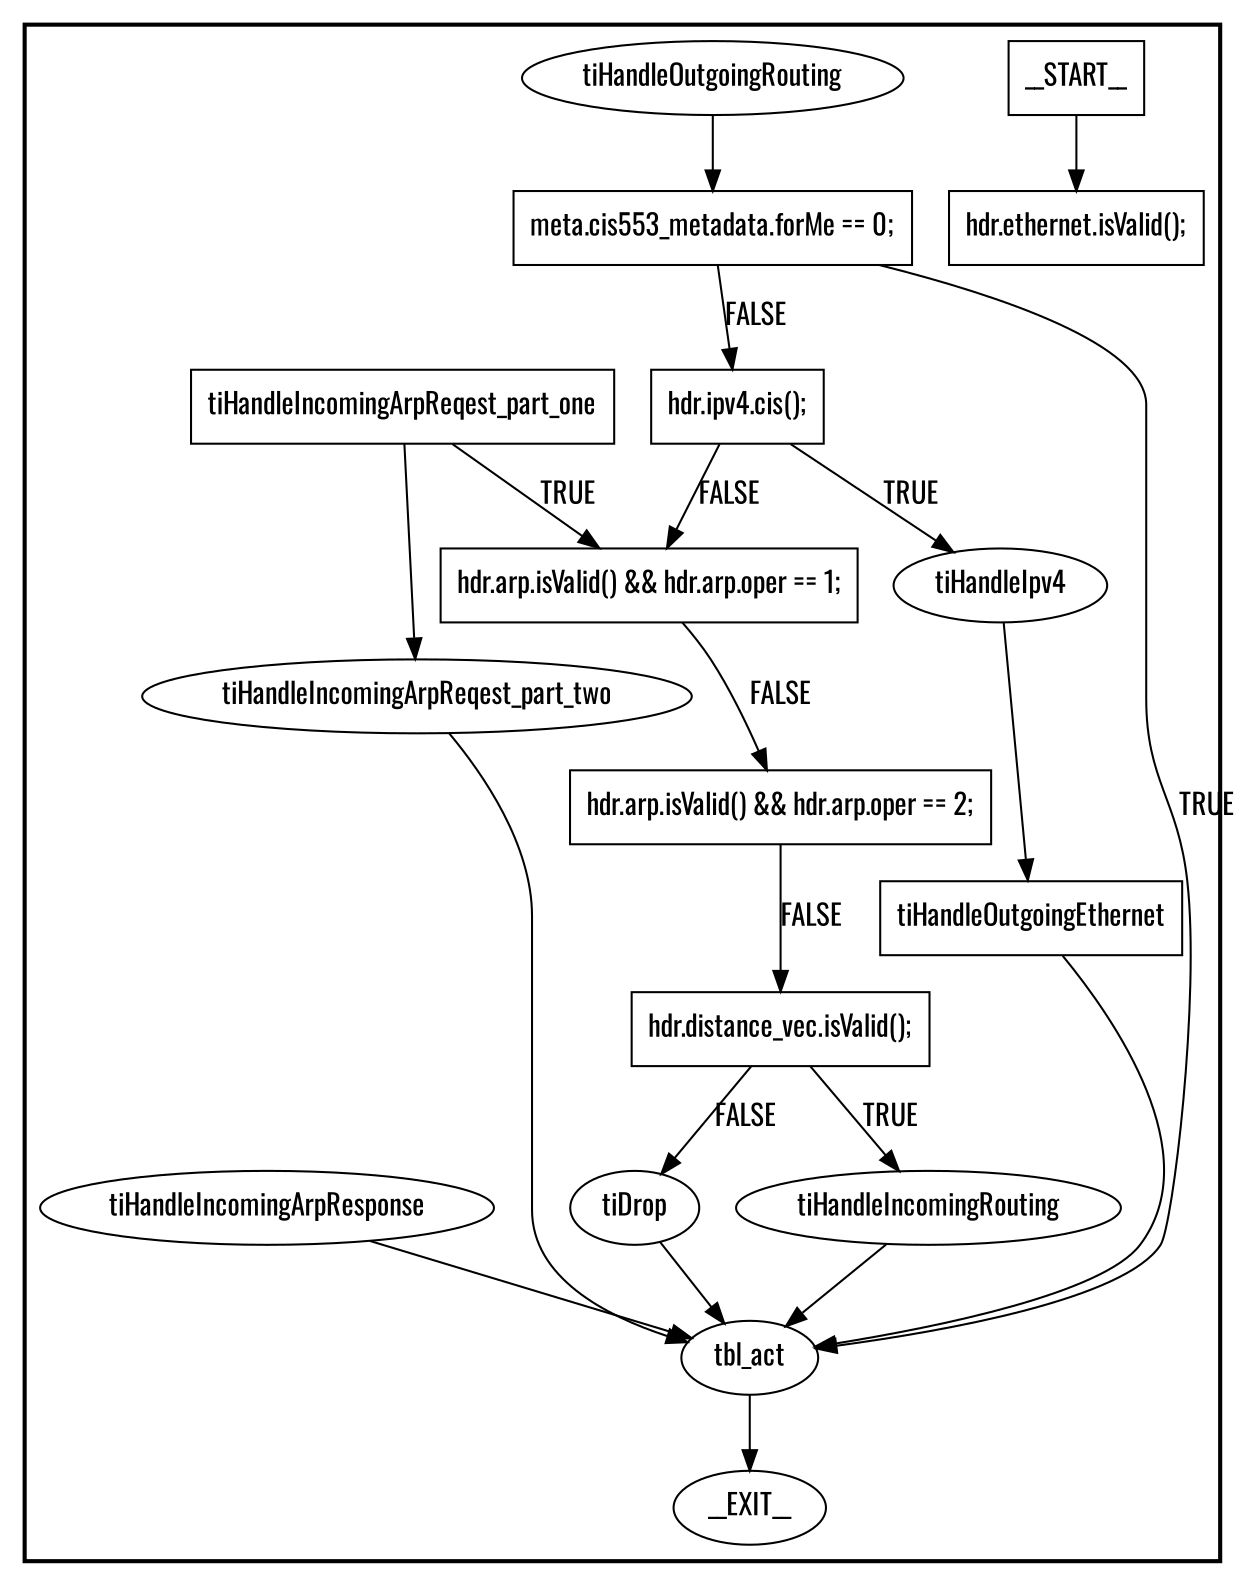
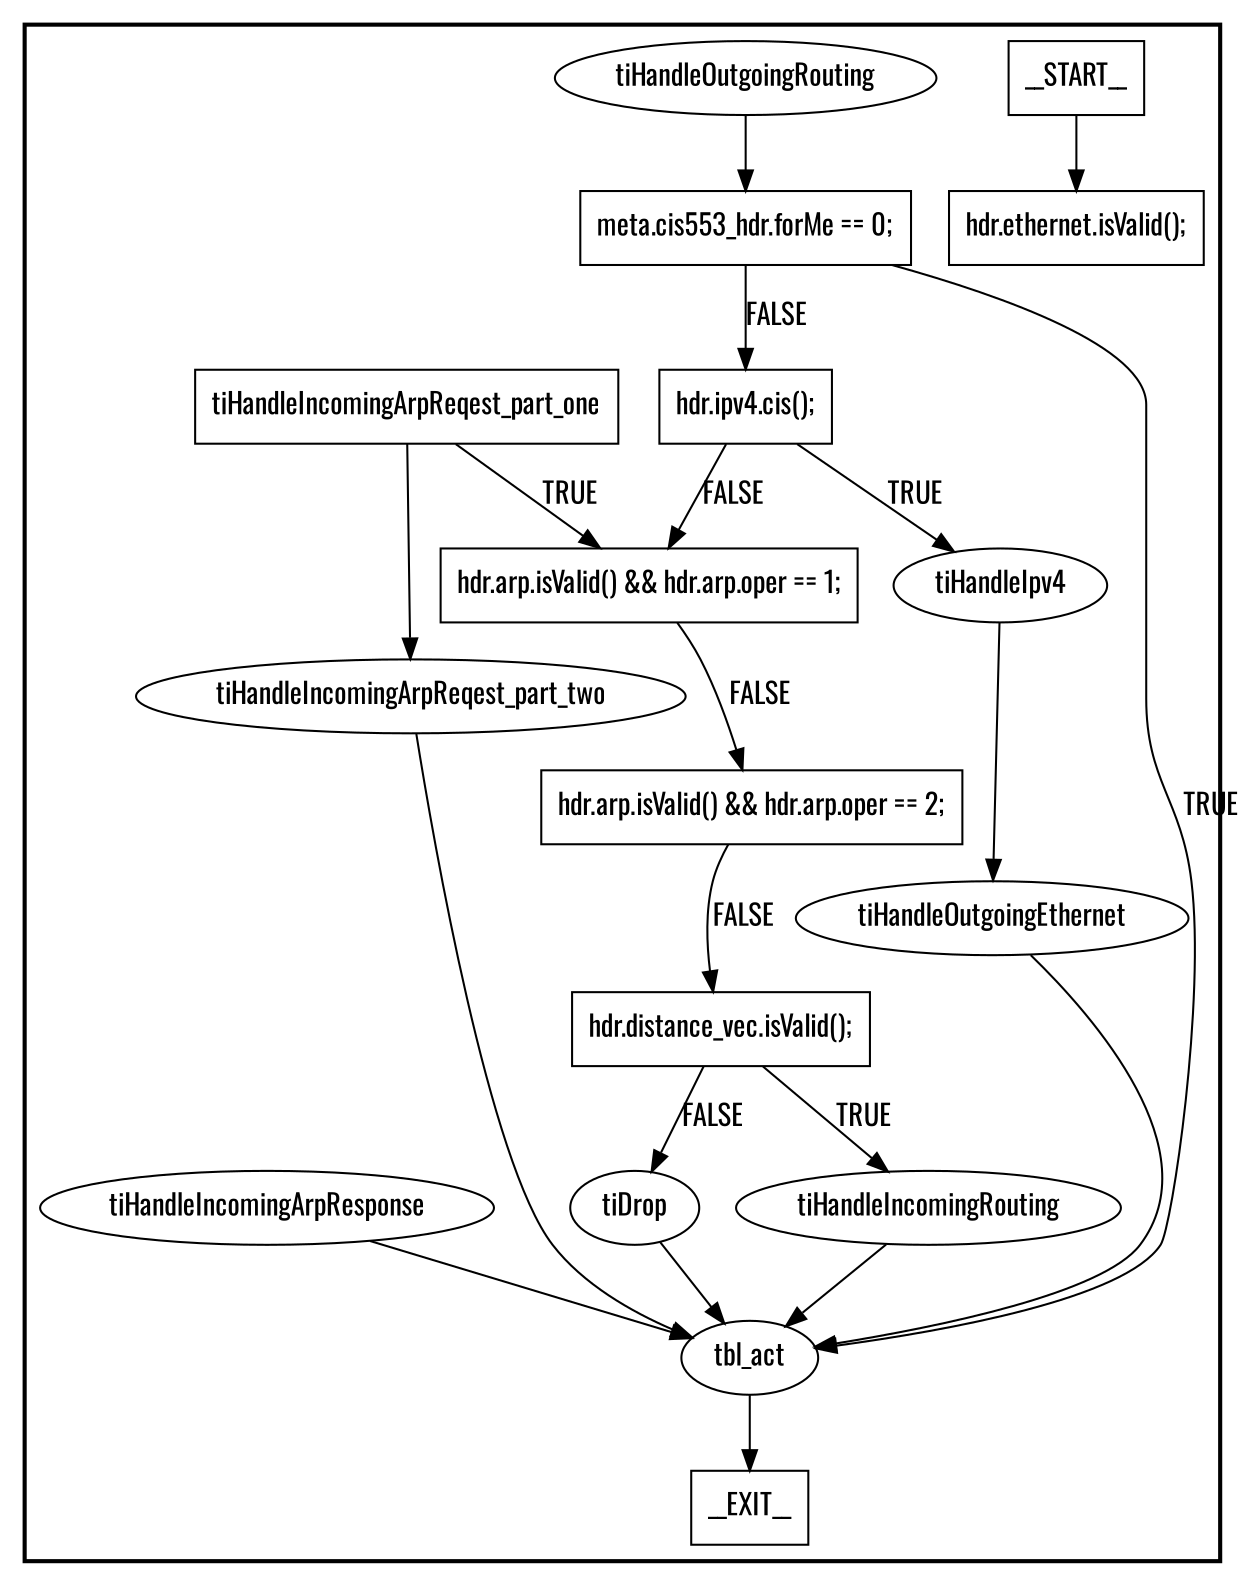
node "meta.cis553_metadata.forMe == 0;": label "meta.cis553_metadata.forMe == 0;" -> "meta.cis553_hdr.forMe == 0;"
node "tiHandleOutgoingEthernet": shape box -> ellipse
node "__EXIT__": shape ellipse -> box
